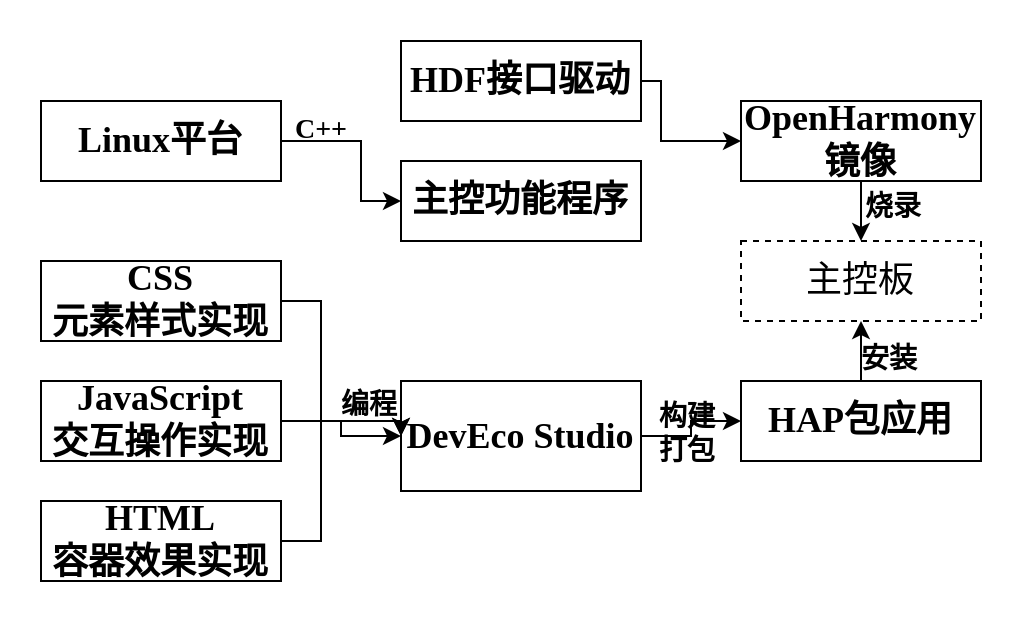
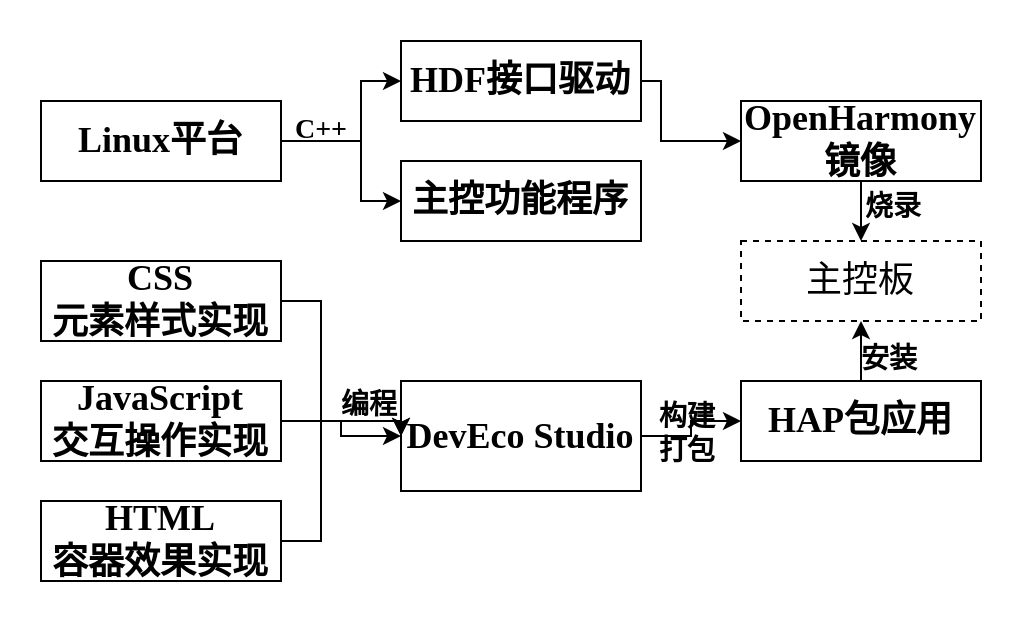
edge "Linux平台" -> "HDF接口驱动": added
